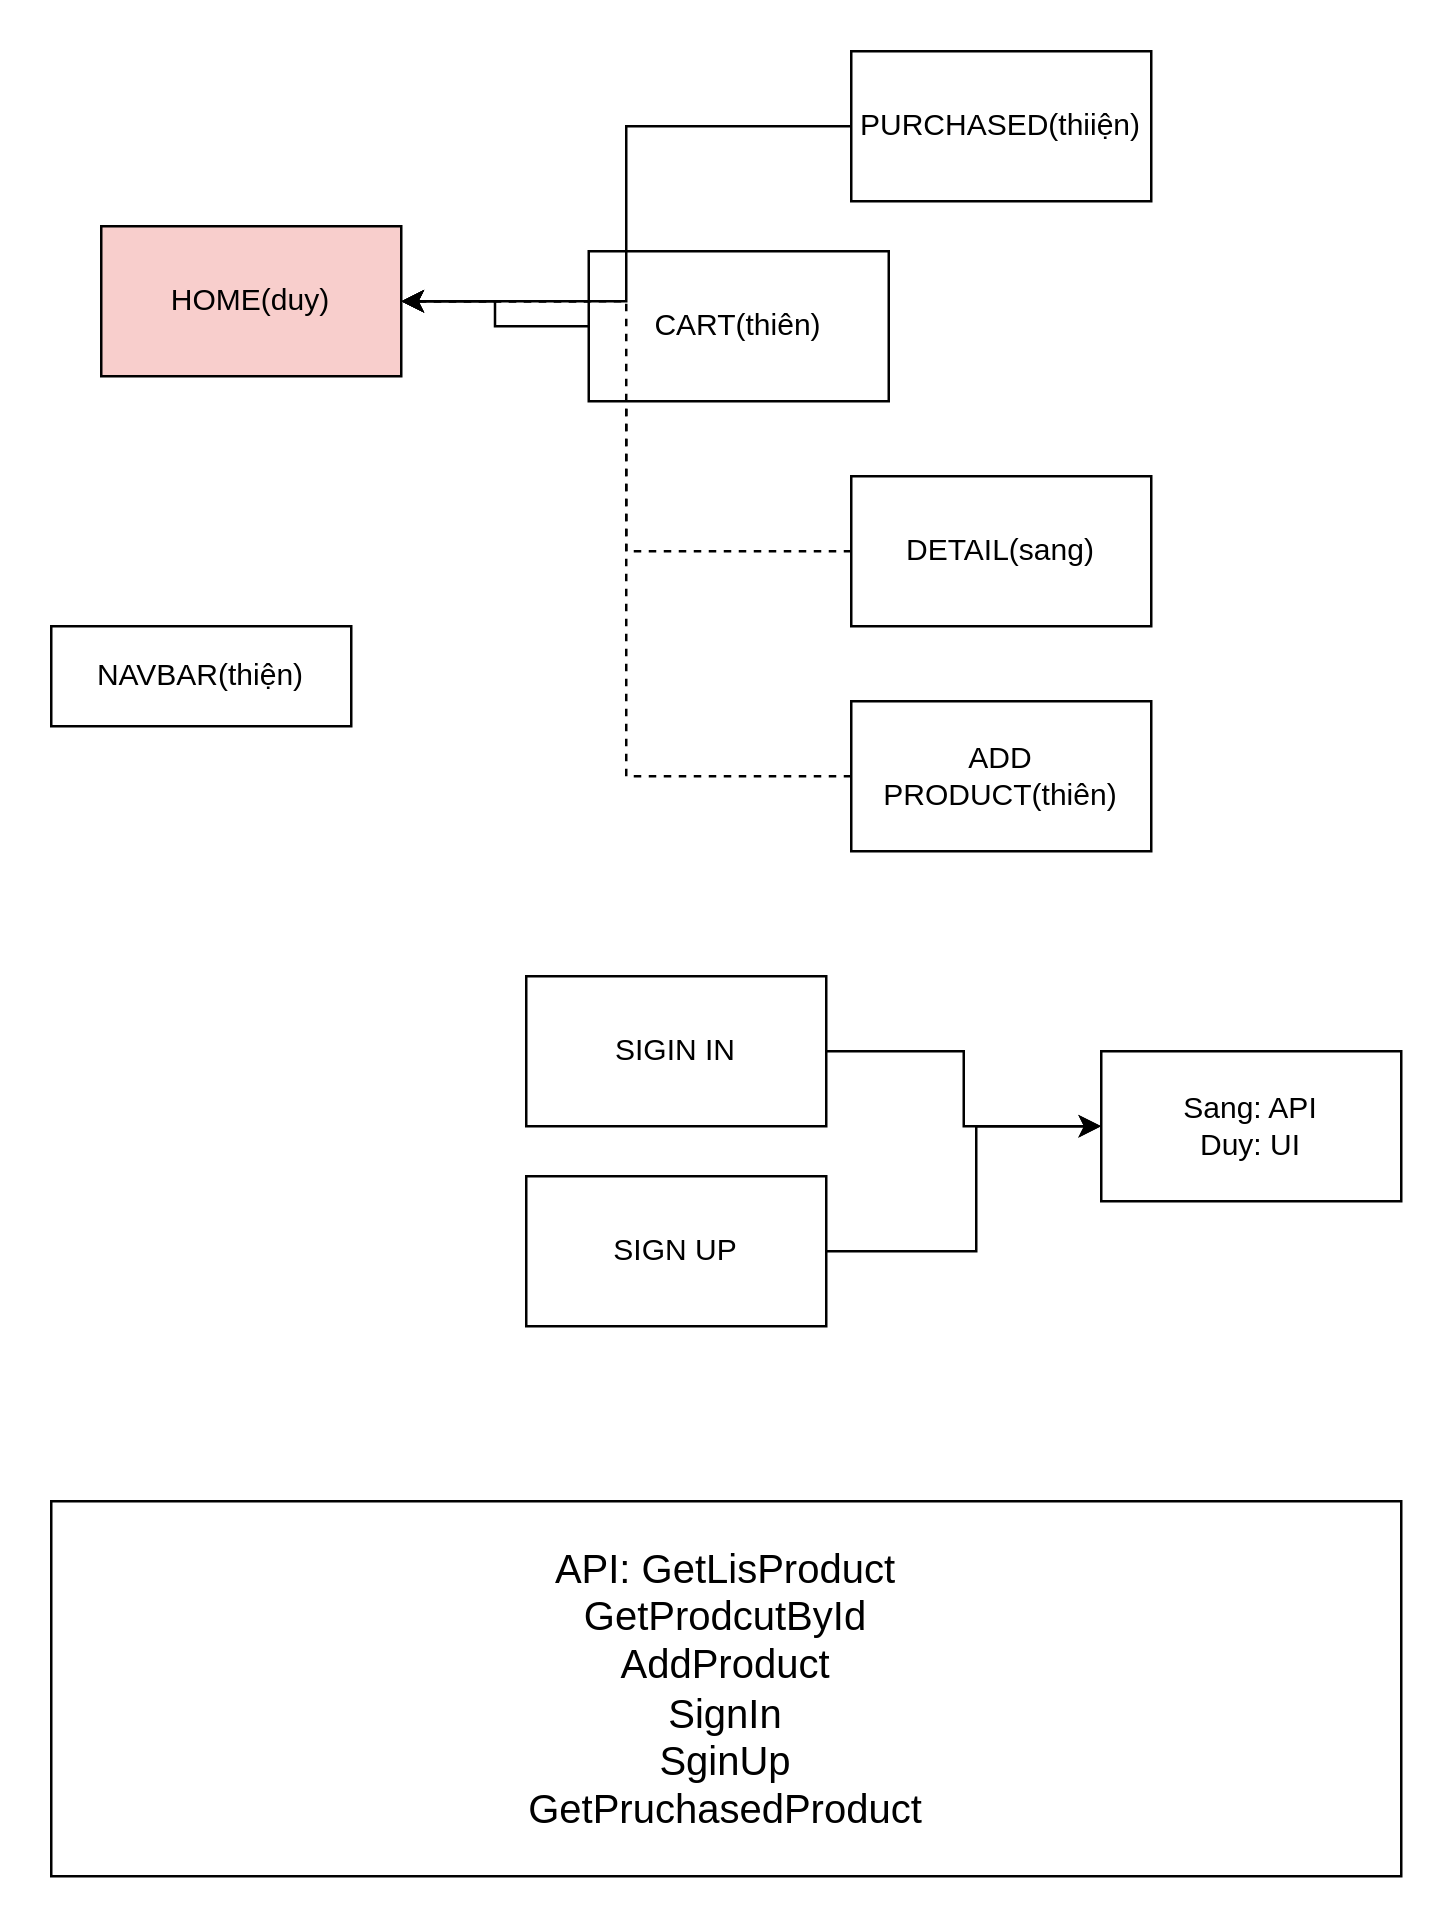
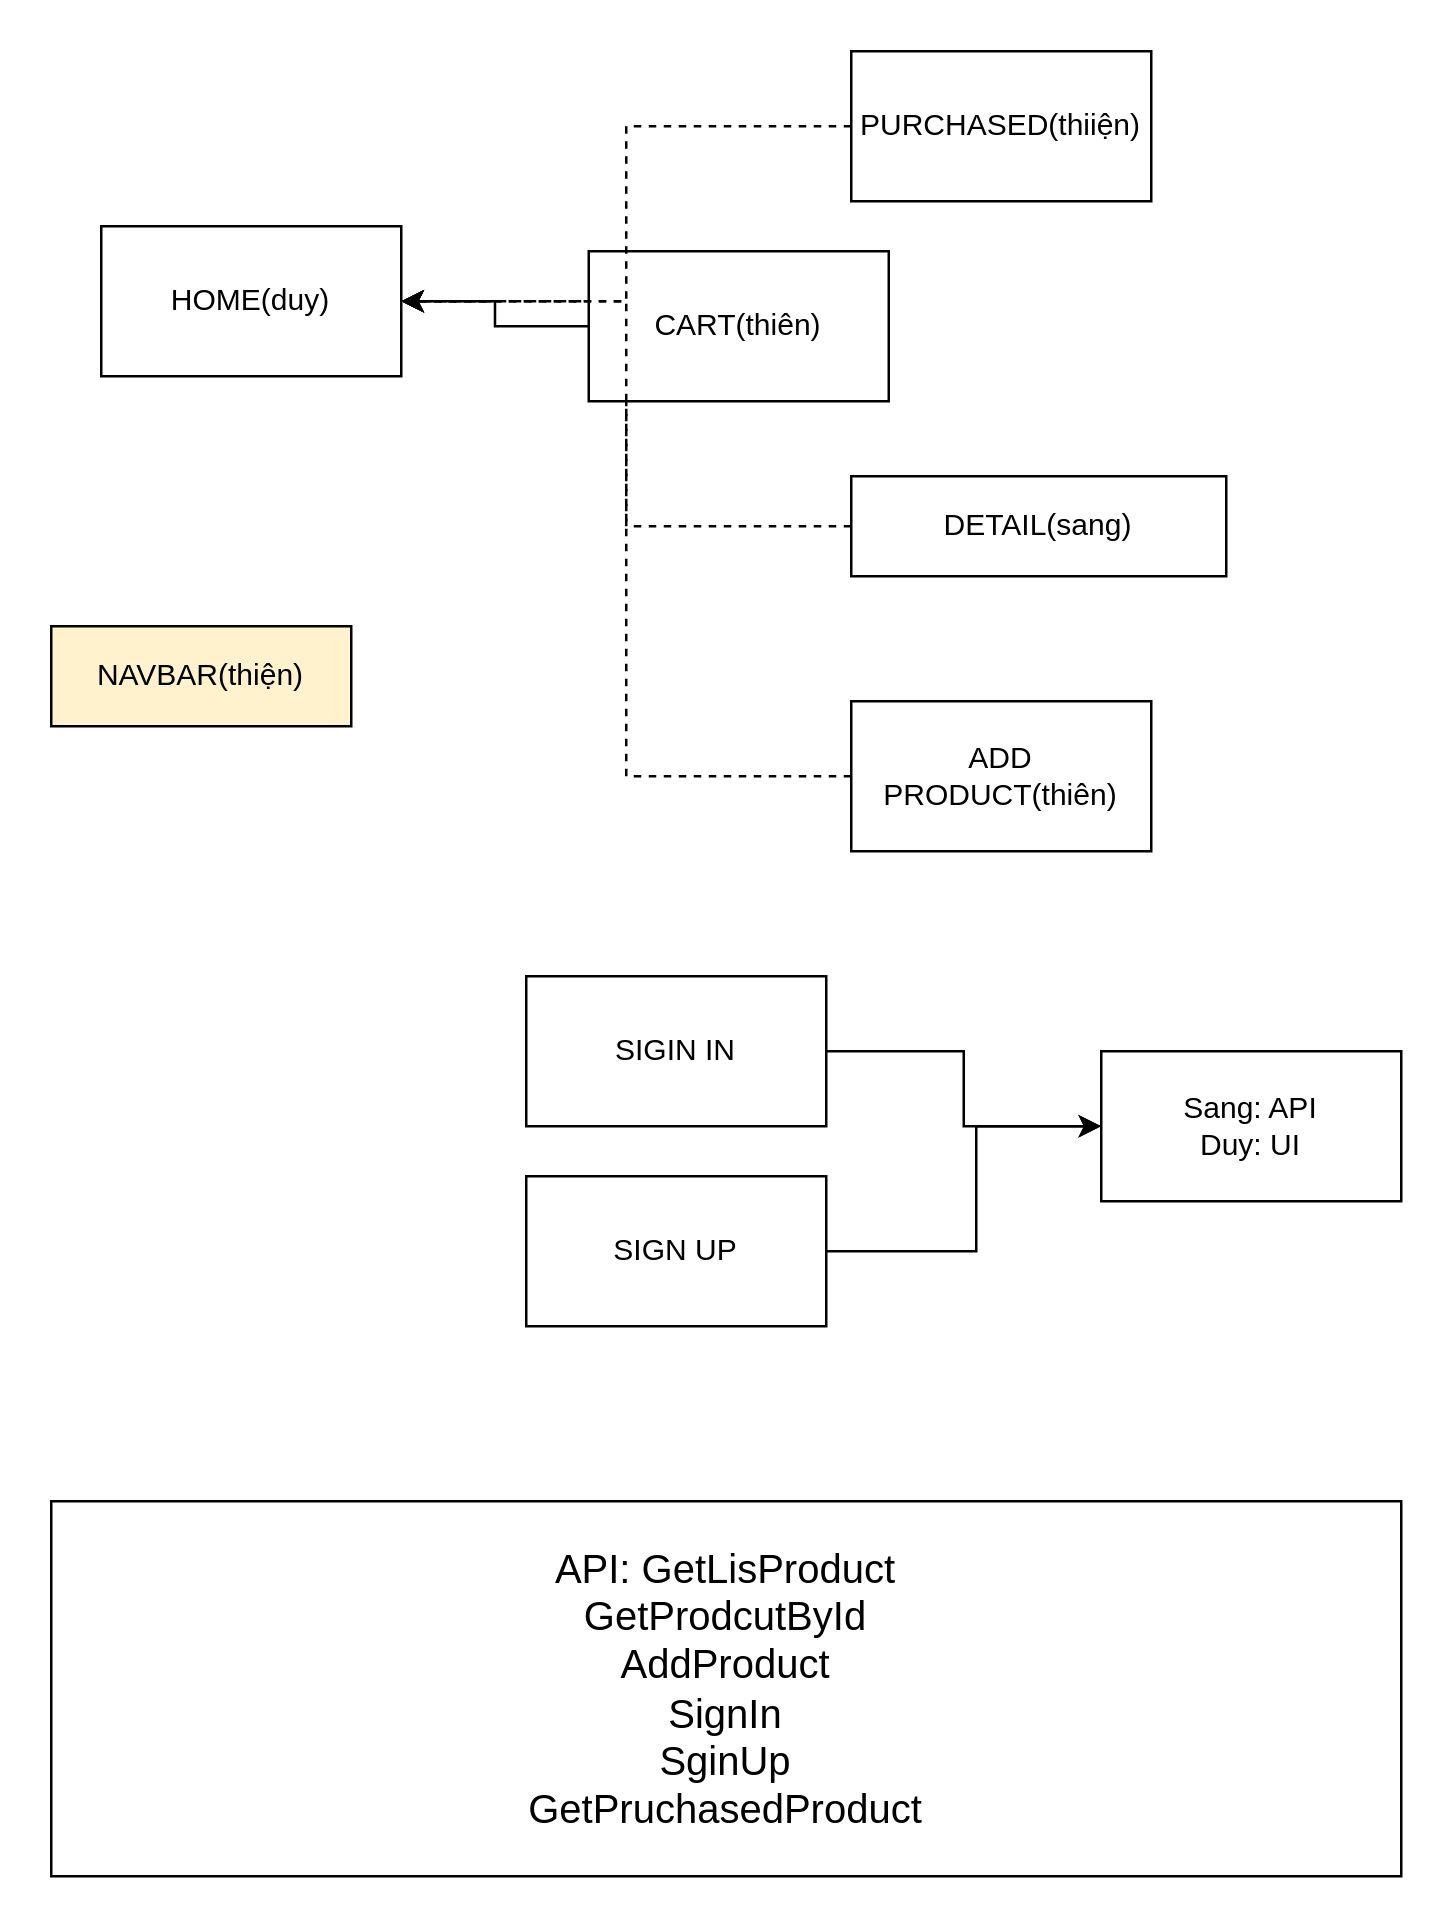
edge "PURCHASED(thiiện)" -> "HOME(duy)": style solid -> dashed
node "HOME(duy)": fillcolor #f8cecc -> #ffffff
node "DETAIL(sang)": size 300x150 -> 375x100
node "NAVBAR(thiện)": fillcolor #ffffff -> #fff2cc
